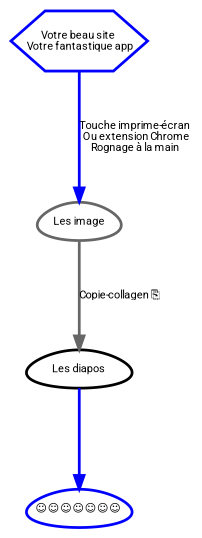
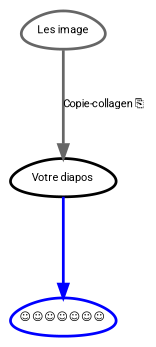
node "Votre beau site Votre fantastique app": removed
node "Les diapos": label "Les diapos" -> "Votre diapos"
